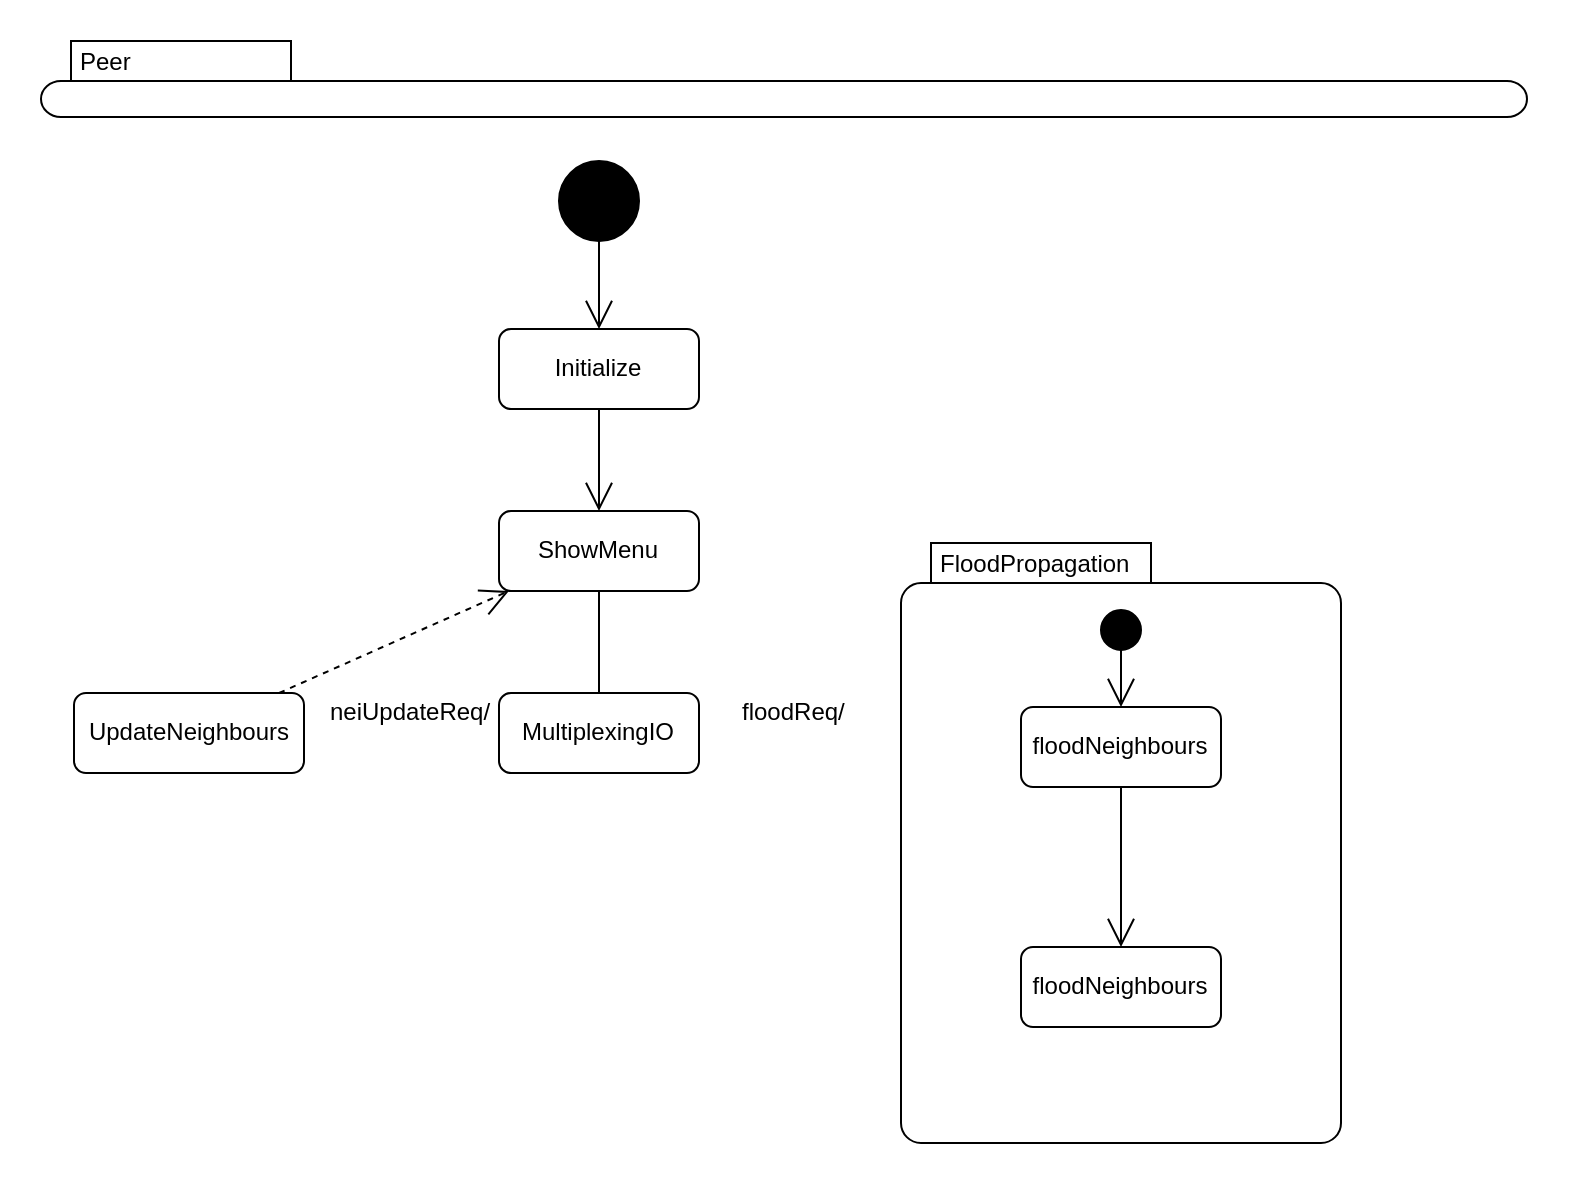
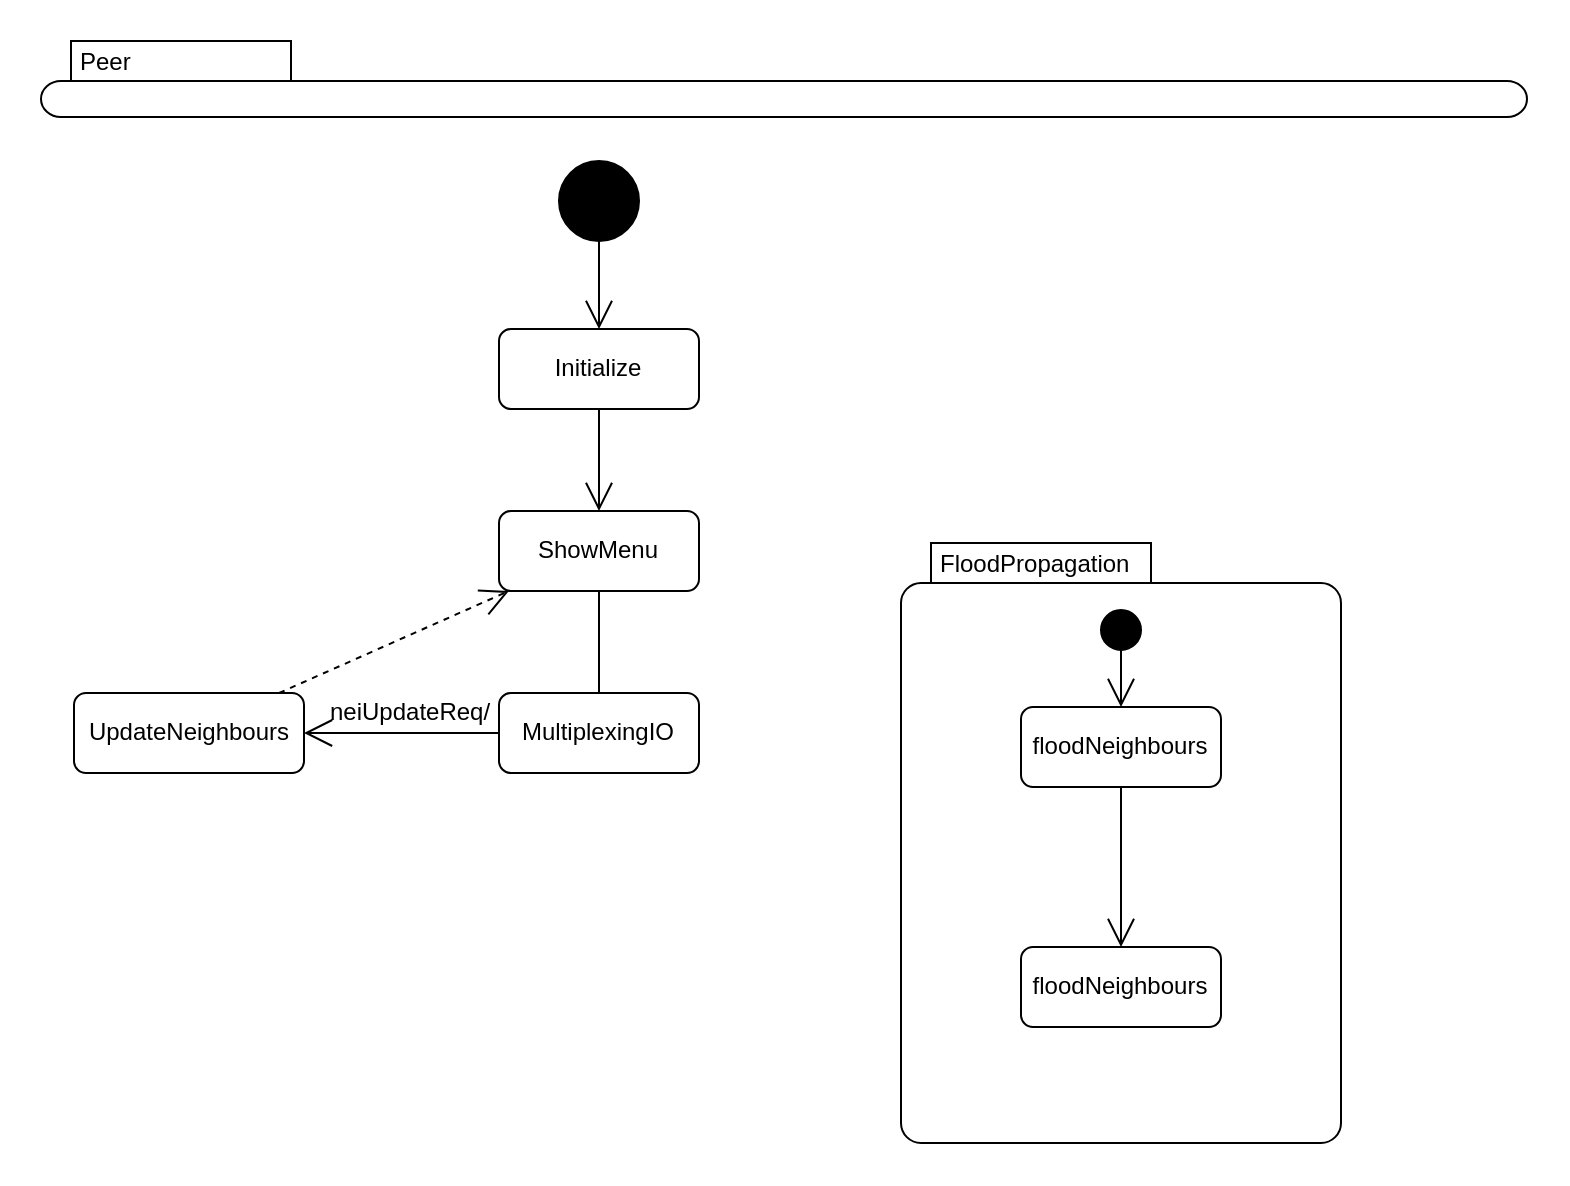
node "floodReq/": removed
edge "MultiplexingIO" -> "UpdateNeighbours": added
